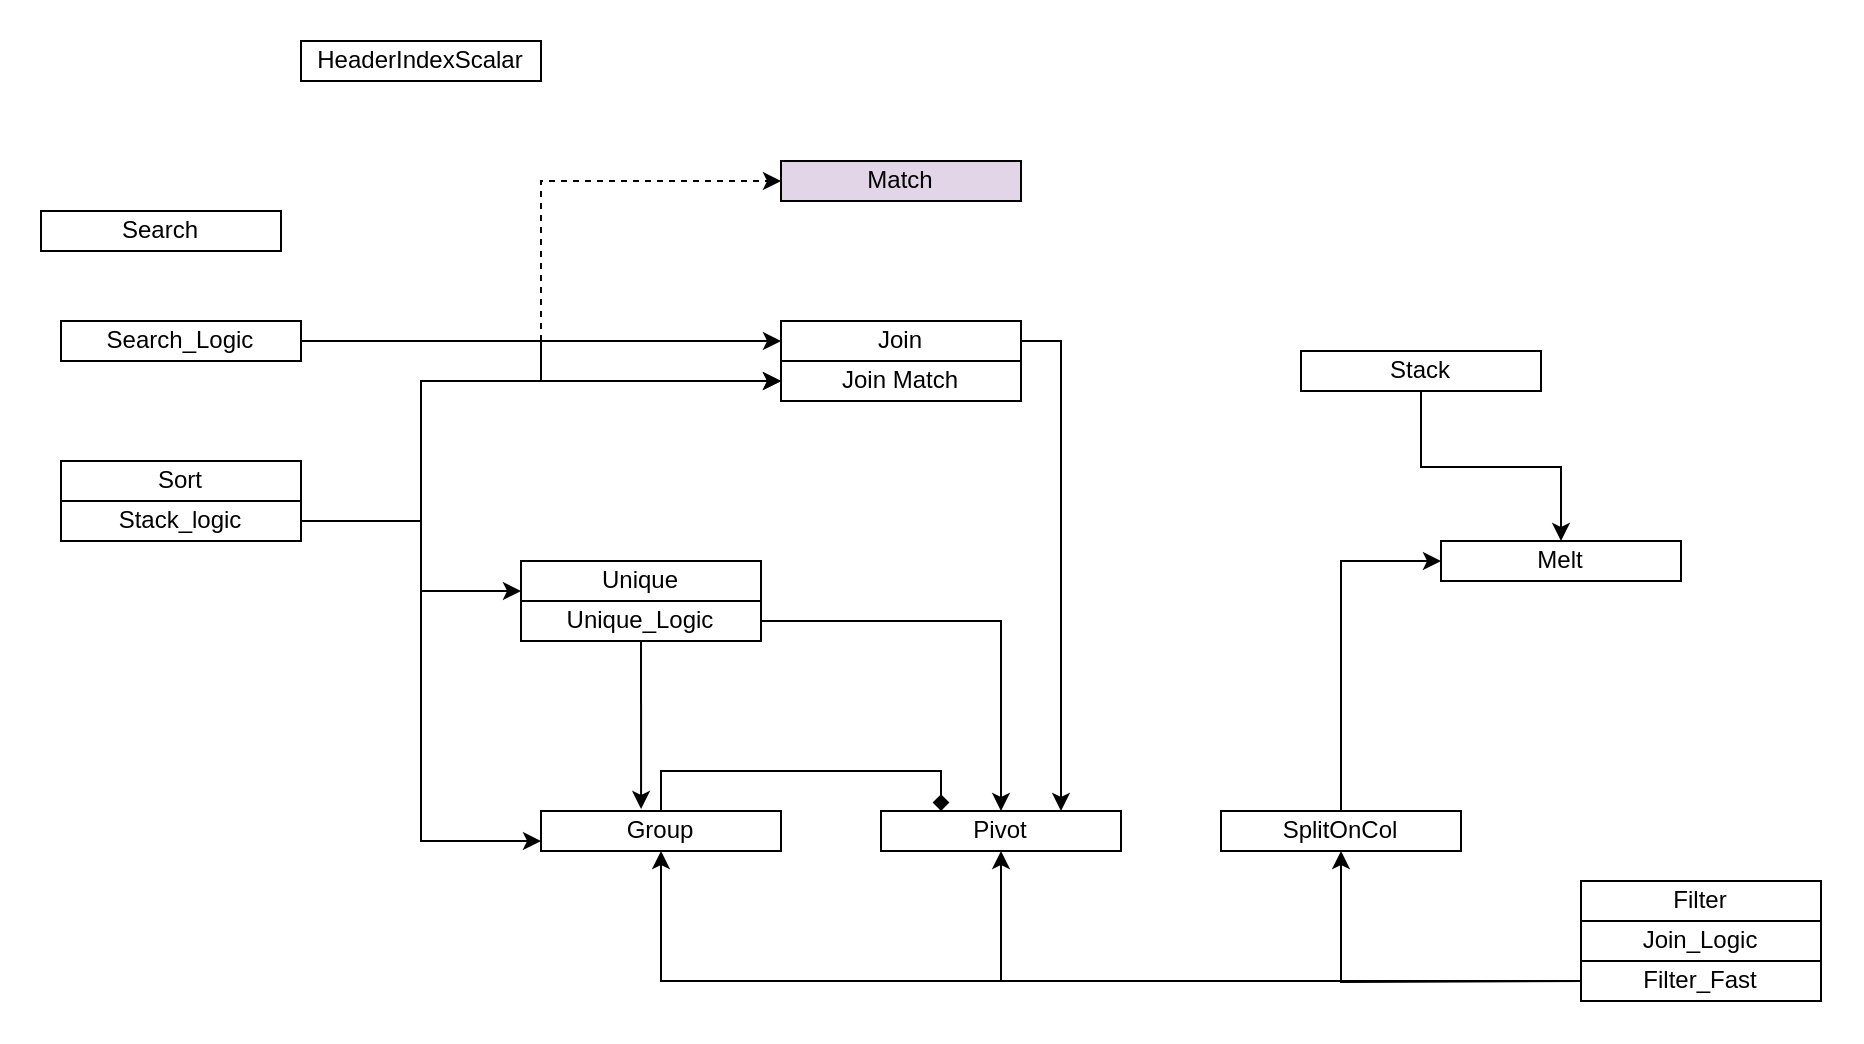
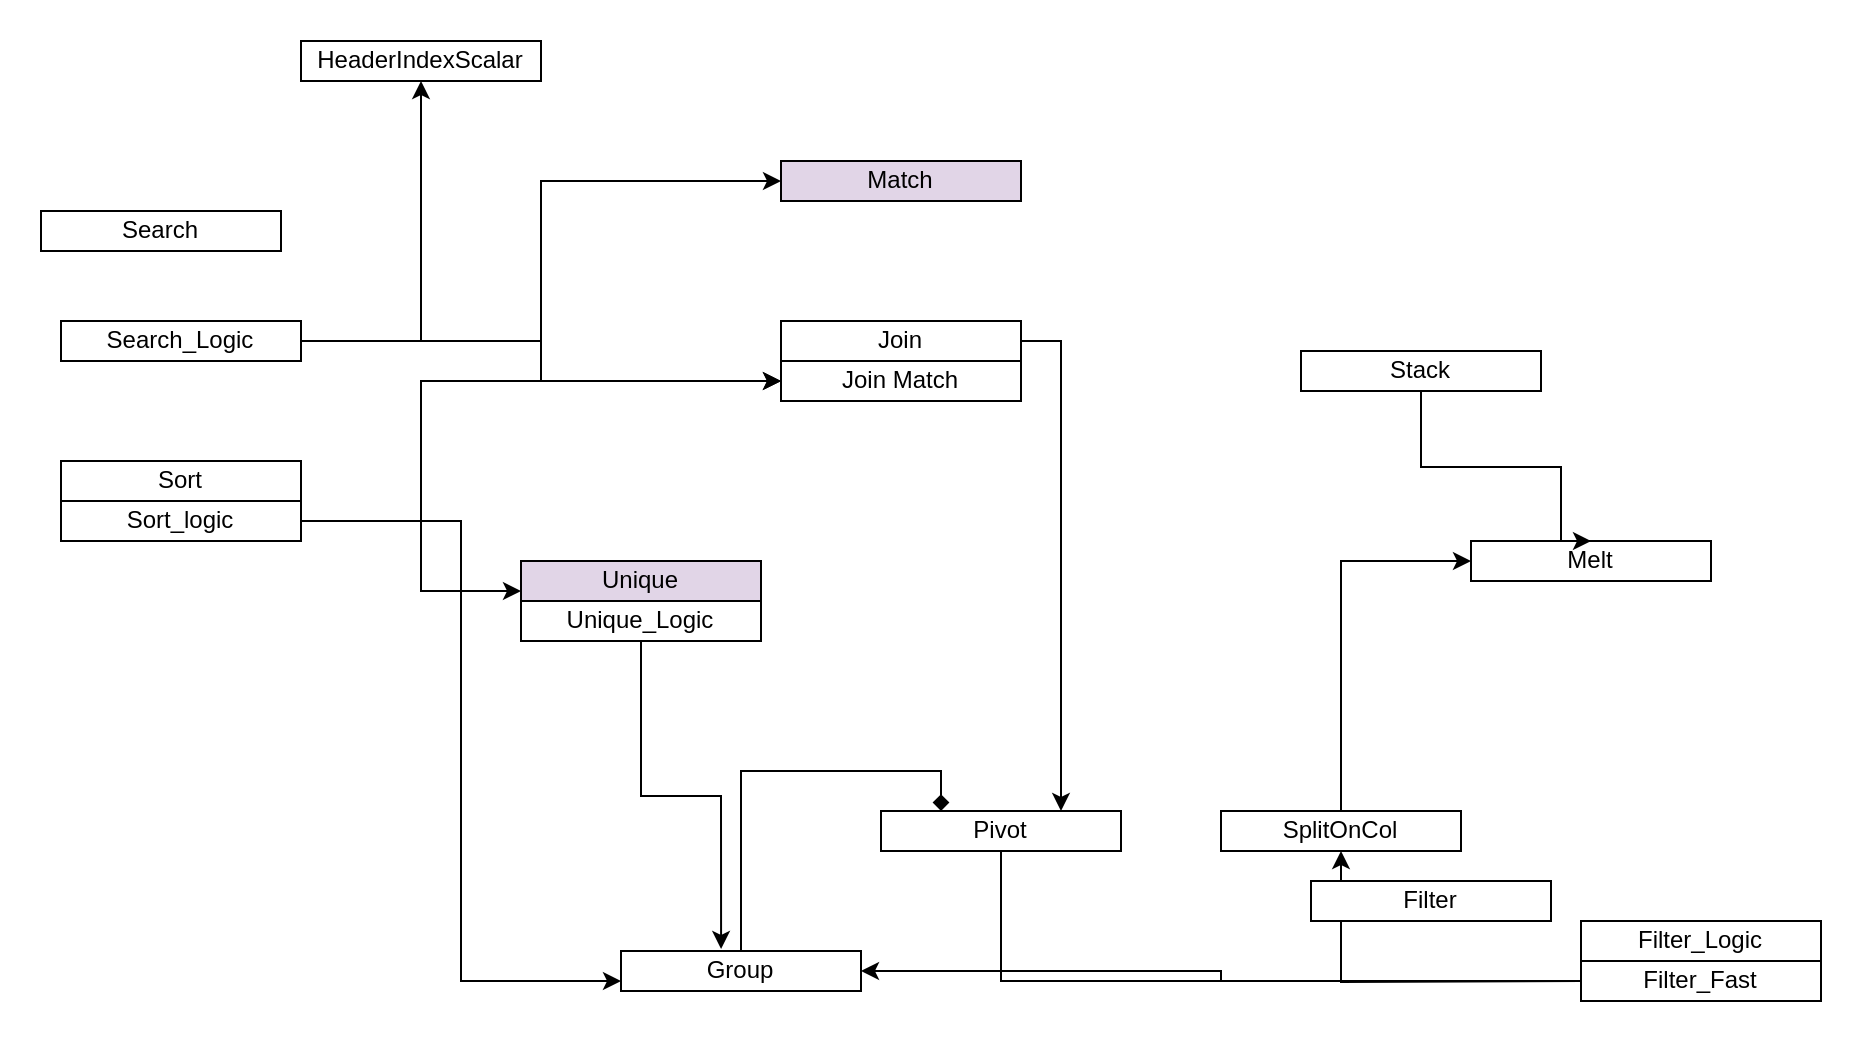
edge "Search_Logic" -> "Match": style dashed -> solid
edge "Search_Logic" -> "Join": now "Search_Logic" -> "HeaderIndexScalar"
node "Stack_logic": label "Stack_logic" -> "Sort_logic"
node "Melt": moved (1561, 561) -> (1591, 561)
node "Unique": fillcolor #ffffff -> #e1d5e7
edge "Unique_Logic" -> "Pivot": removed
node "Group": moved (661, 831) -> (741, 971)
edge "Filter_Fast" -> "Pivot": arrowhead classic -> none
node "Filter": moved (1701, 901) -> (1431, 901)
node "Join_Logic": label "Join_Logic" -> "Filter_Logic"
